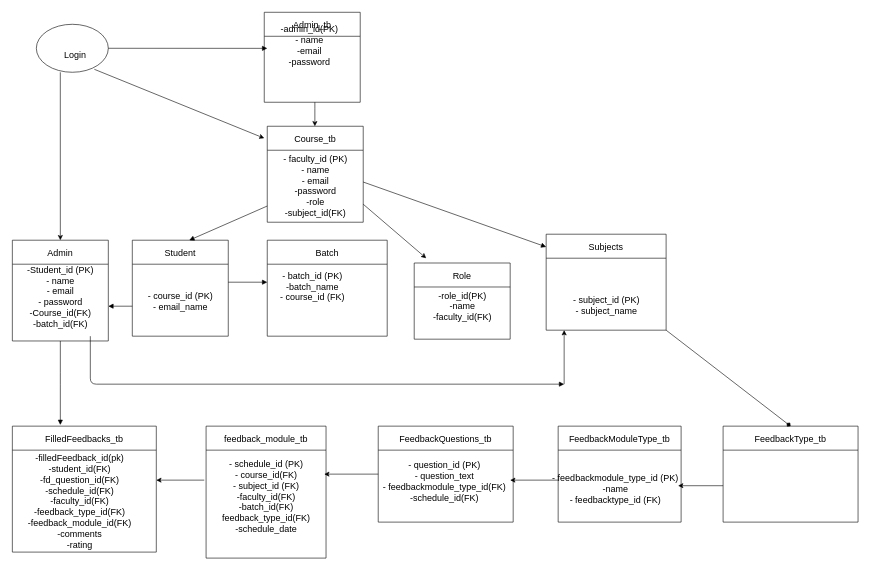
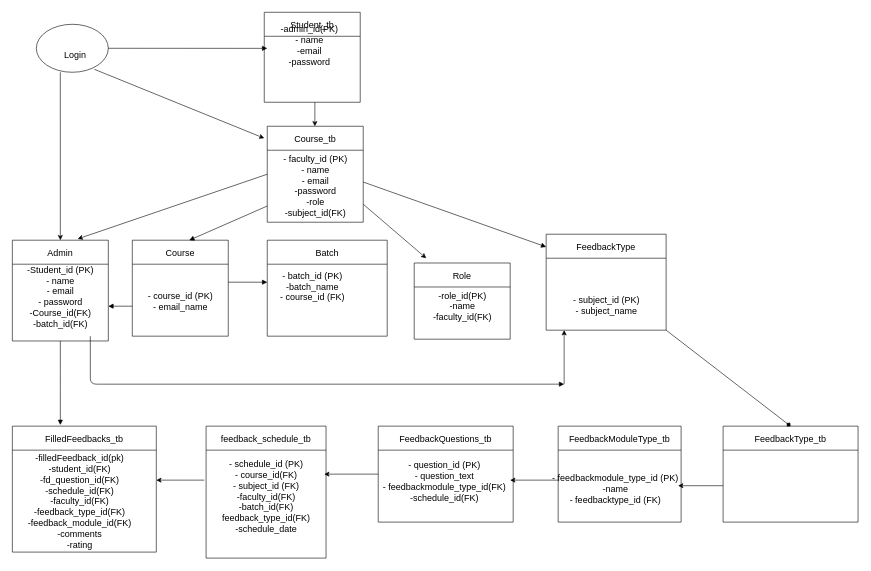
node "Admin_tb": label "Admin_tb" -> "Student_tb"
edge "Course_tb" -> "Admin": added
node "Subjects": label "Subjects" -> "FeedbackType"
node "Student": label "Student" -> "Course"
node "feedback_module_tb": label "feedback_module_tb" -> "feedback_schedule_tb"
